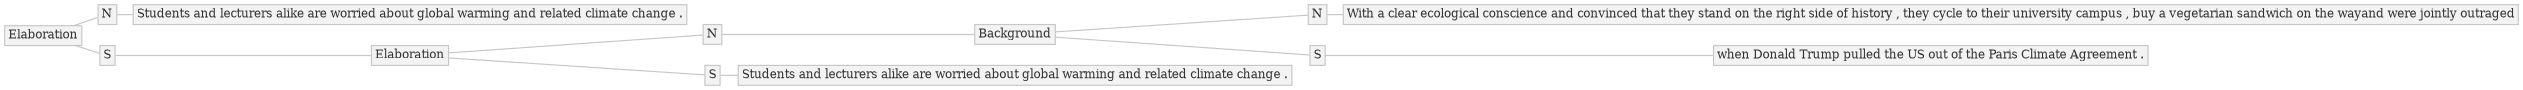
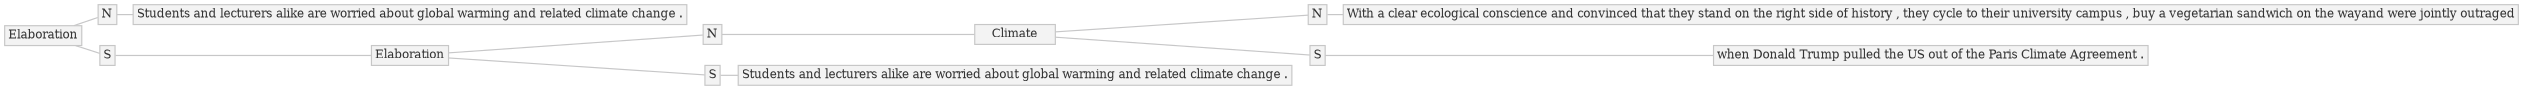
node "Background": label "Background" -> "Climate"
